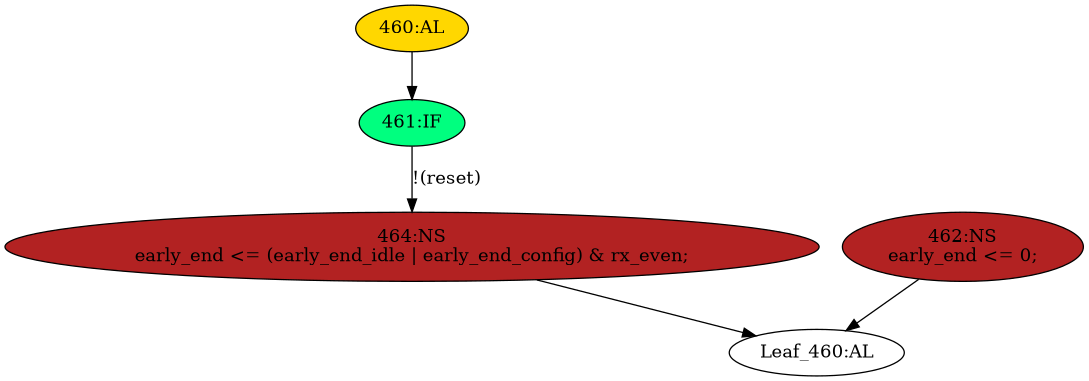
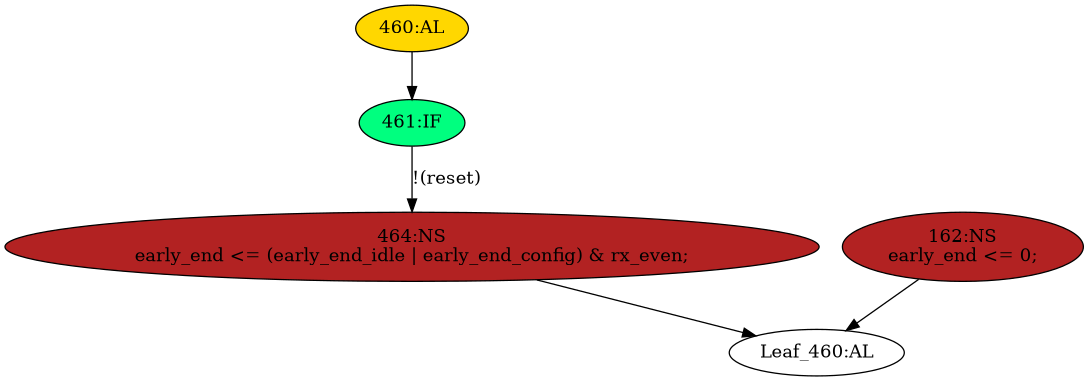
node "462:NS early_end <= 0;": label "462:NS early_end <= 0;" -> "162:NS early_end <= 0;"
